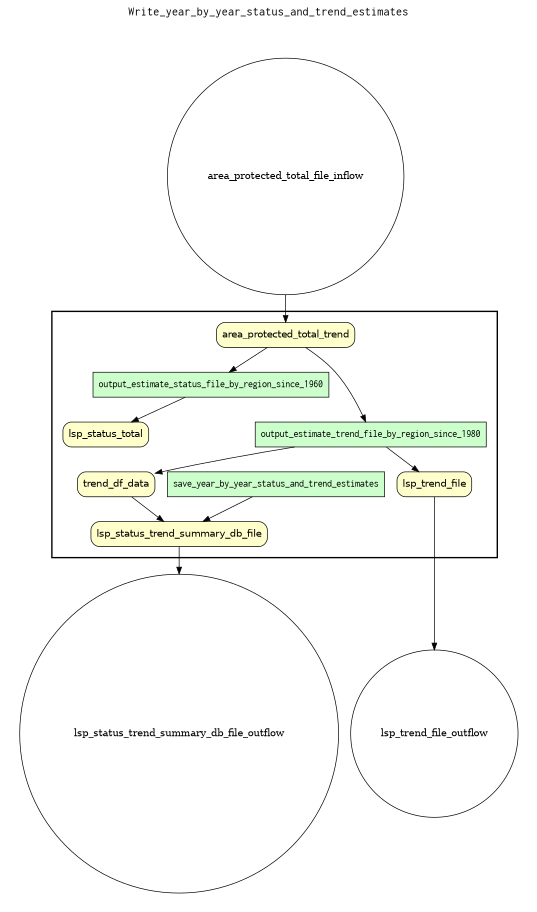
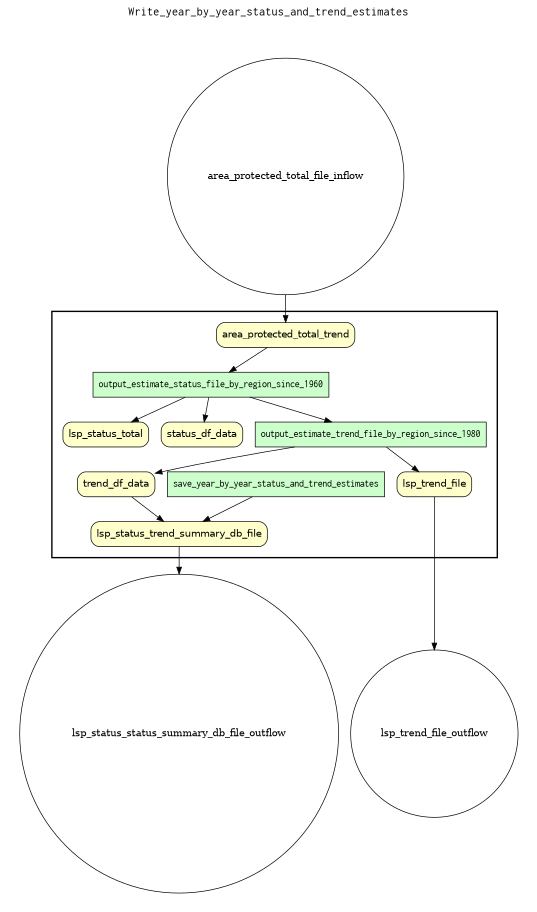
edge "area_protected_total_trend" -> "output_estimate_trend_file_by_region_since_1980": now "output_estimate_status_file_by_region_since_1960" -> "output_estimate_trend_file_by_region_since_1980"
node "status_df_data": added
node "lsp_status_trend_summary_db_file_outflow": label "lsp_status_trend_summary_db_file_outflow" -> "lsp_status_status_summary_db_file_outflow"
